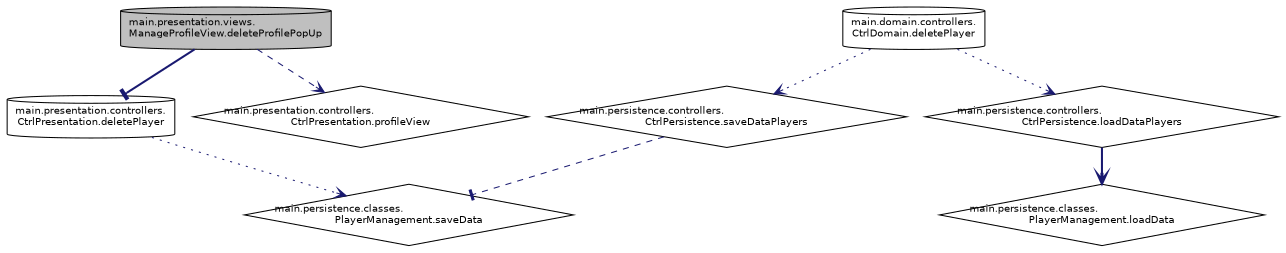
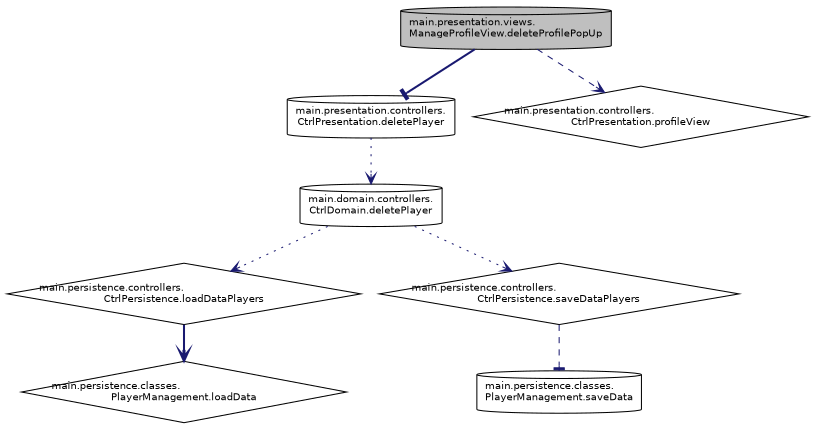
edge "main.presentation.controllers. CtrlPresentation.deletePlayer" -> "main.persistence.classes. PlayerManagement.saveData": now "main.presentation.controllers. CtrlPresentation.deletePlayer" -> "main.domain.controllers. CtrlDomain.deletePlayer"
node "main.persistence.classes. PlayerManagement.saveData": shape diamond -> cylinder
